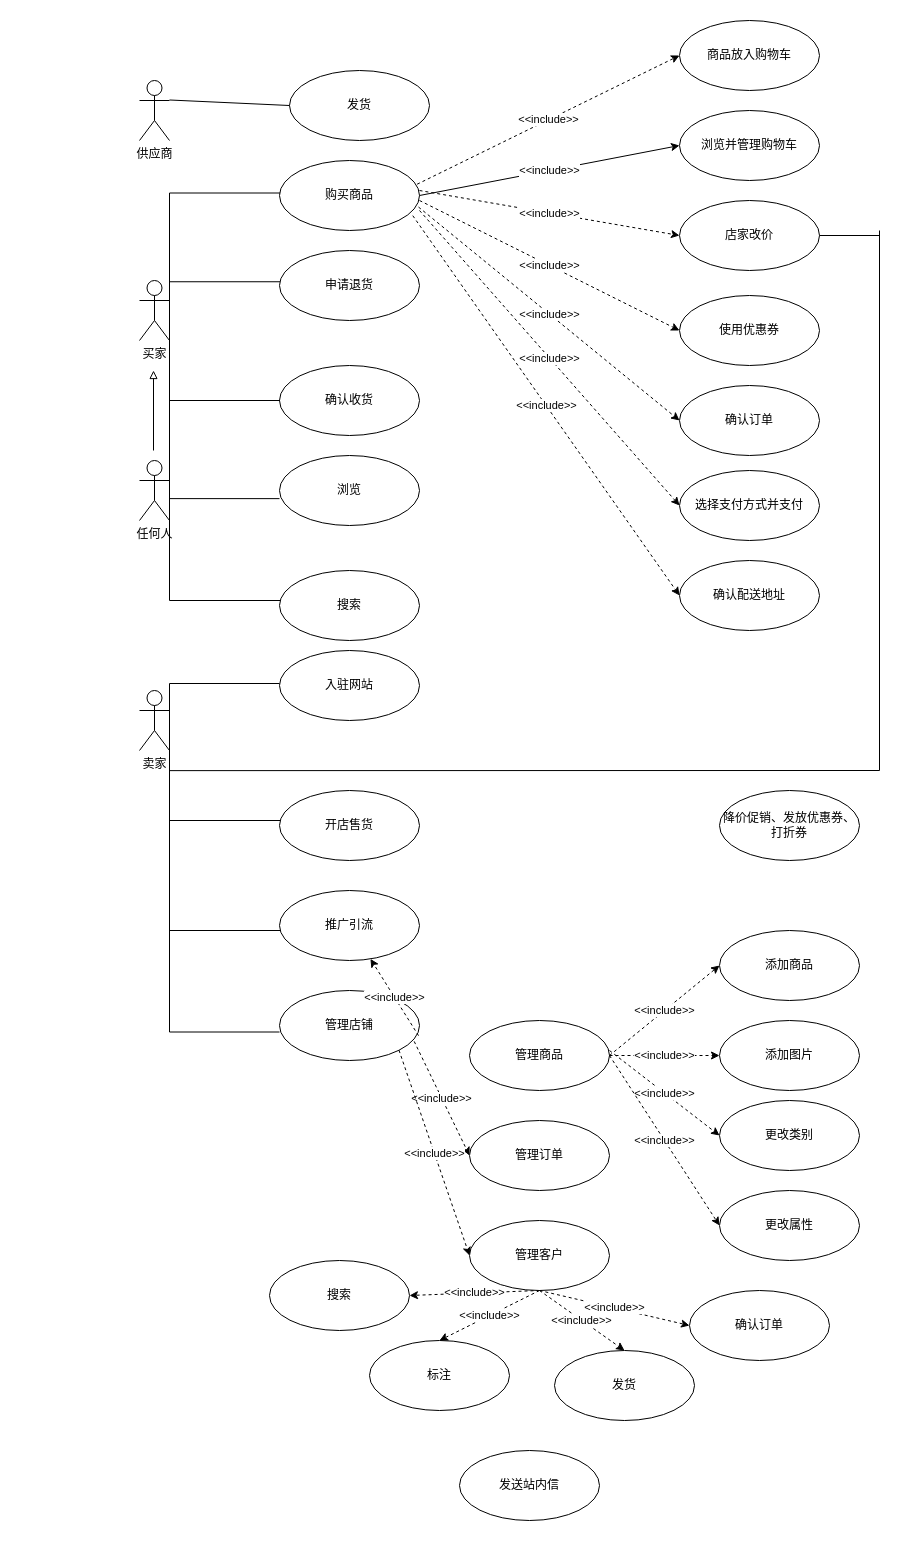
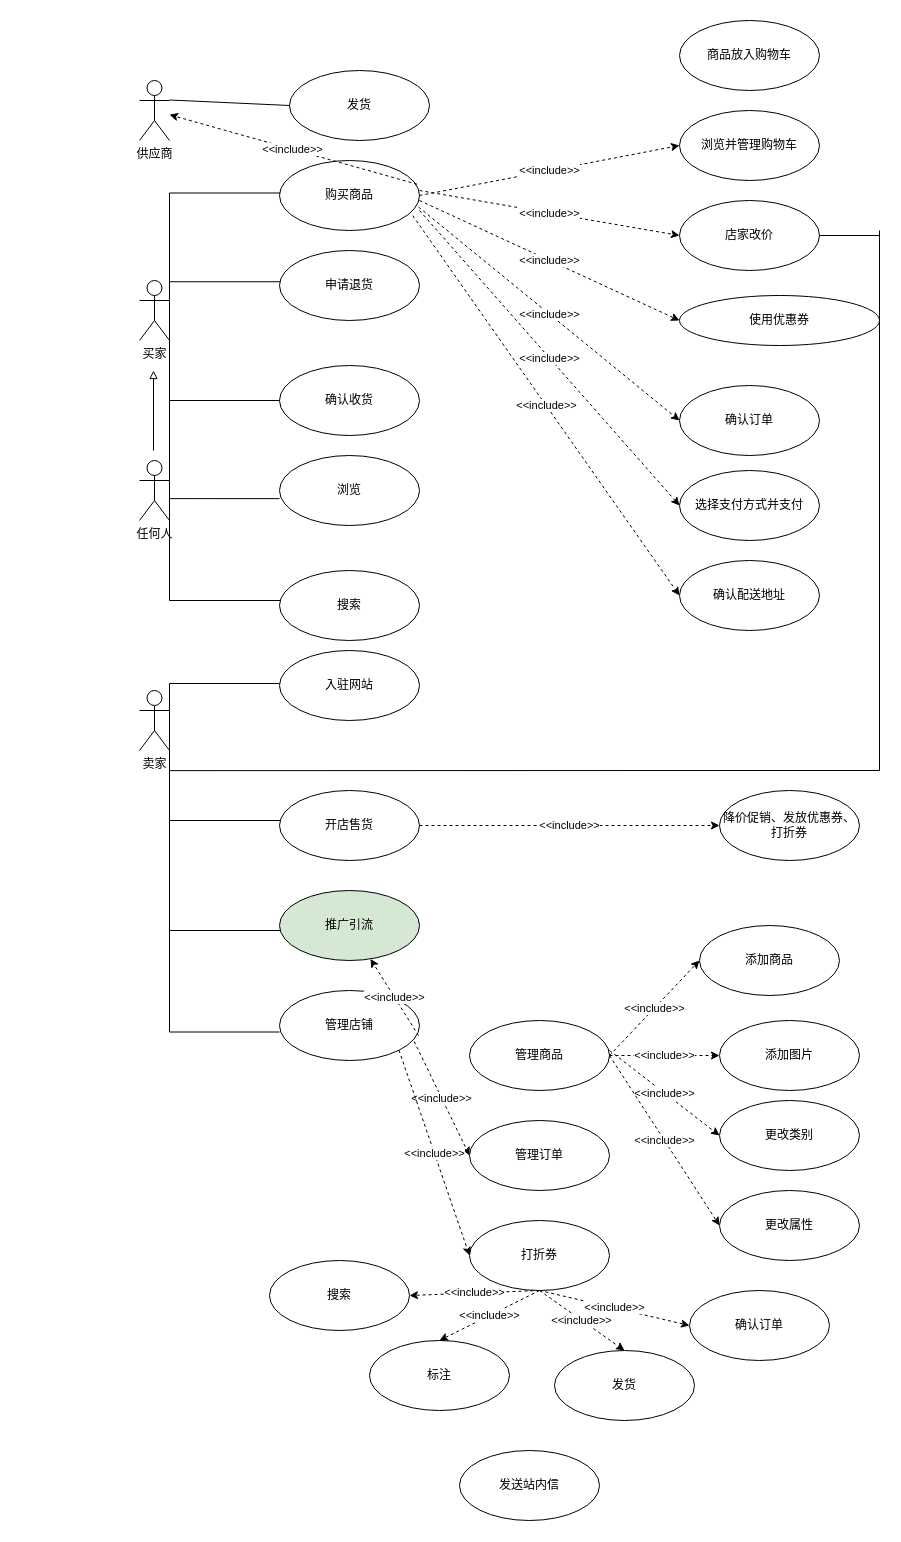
edge "购买商品" -> "商品放入购物车": now "购买商品" -> "供应商"
edge "购买商品" -> "浏览并管理购物车": style solid -> dashed
node "使用优惠券": size 140x70 -> 200x50
edge "开店售货" -> "降价促销、发放优惠券、打折券": added, label "<<include>>"
node "推广引流": fillcolor #ffffff -> #d5e8d4
node "添加商品": moved (790, 966) -> (770, 961)
node "管理客户": label "管理客户" -> "打折券"
